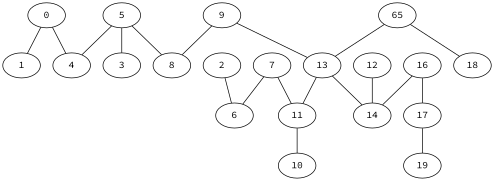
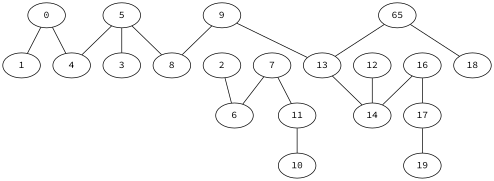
edge "13" -- "11": removed
